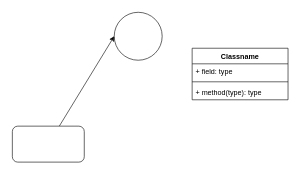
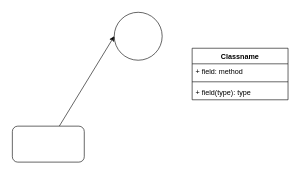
node "+ field: type": label "+ field: type" -> "+ field: method"
node "+ method(type): type": label "+ method(type): type" -> "+ field(type): type"
